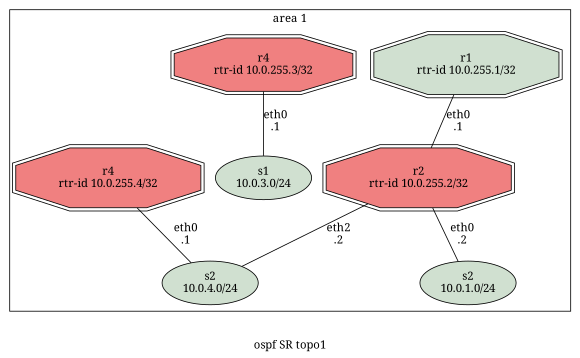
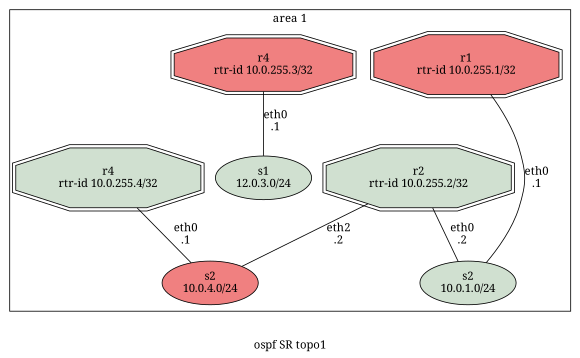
node "r1 rtr-id 10.0.255.1/32": fillcolor #d0e0d0 -> #f08080
edge "r1 rtr-id 10.0.255.1/32" -- "r2 rtr-id 10.0.255.2/32": now "r1 rtr-id 10.0.255.1/32" -- "s2 10.0.1.0/24"
node "r4 rtr-id 10.0.255.4/32": fillcolor #f08080 -> #d0e0d0
node "s1 10.0.3.0/24": label "s1 10.0.3.0/24" -> "s1 12.0.3.0/24"
node "r2 rtr-id 10.0.255.2/32": fillcolor #f08080 -> #d0e0d0
node "s2 10.0.4.0/24": fillcolor #d0e0d0 -> #f08080
